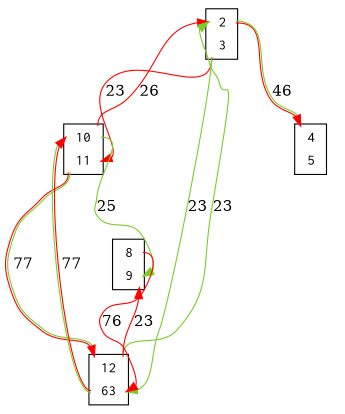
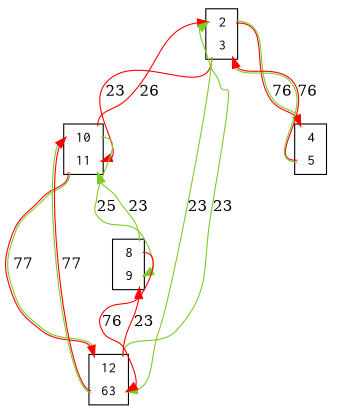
edge "2" -> "4": label "46" -> "76"
edge "4" -> "2": added, label "76"
edge "8" -> "10": added, label "23"
